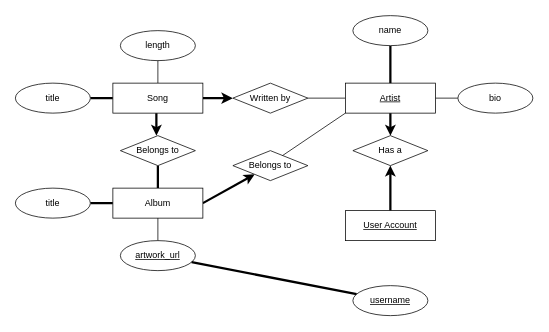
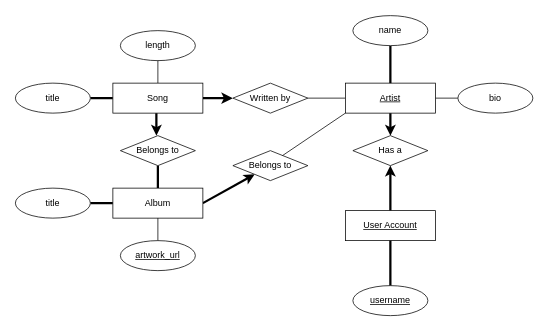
edge "artwork_url" -- "username": now "User Account" -- "username"
